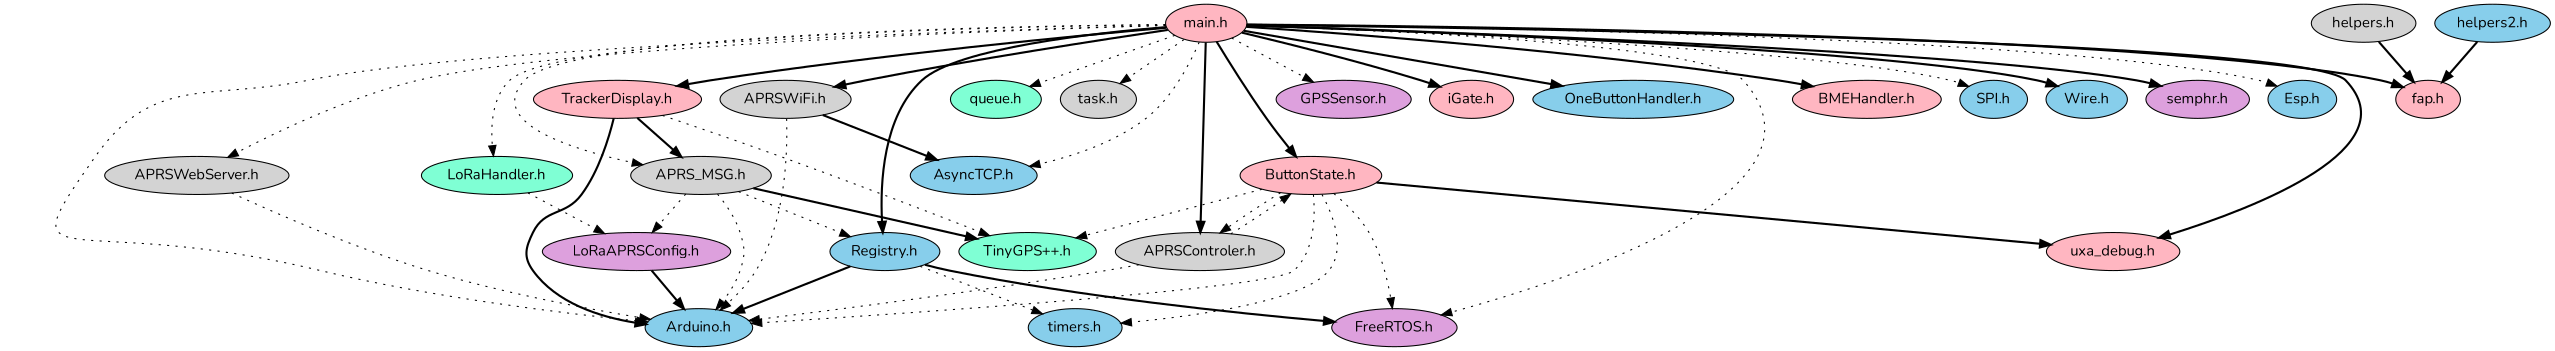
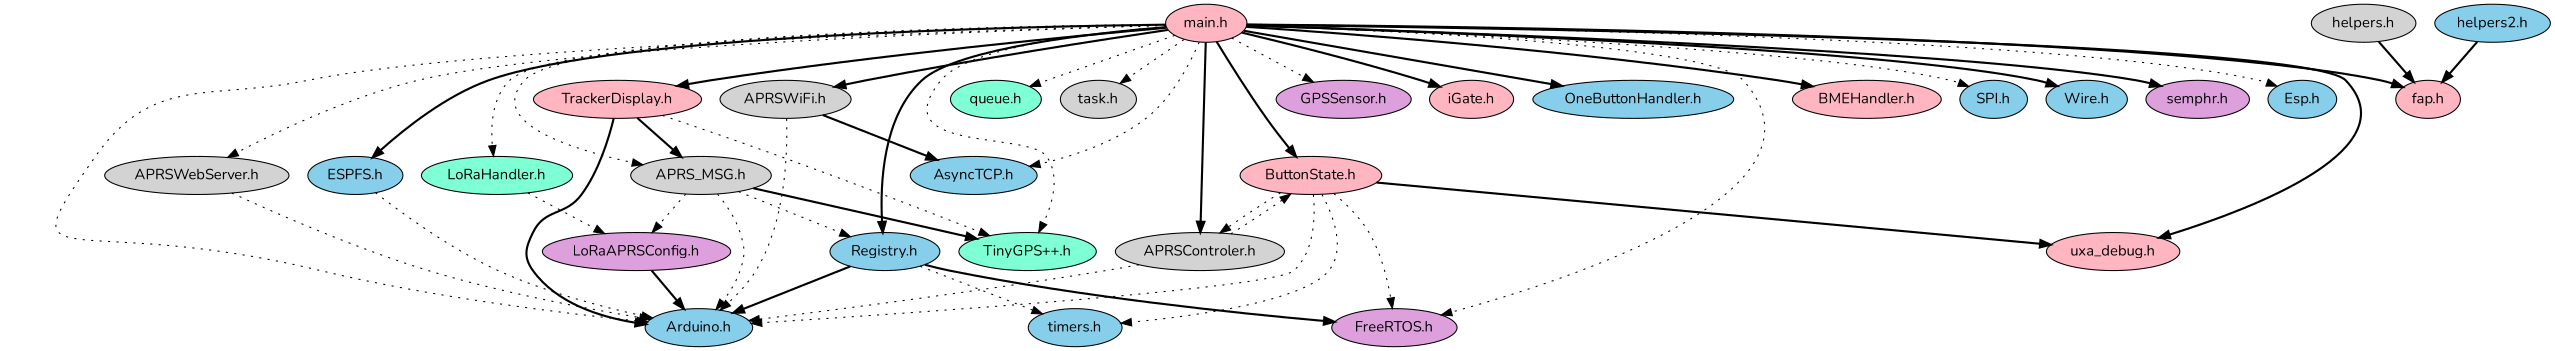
node "ESPFS.h": added
edge "ButtonState.h" -> "TinyGPS++.h": now "main.h" -> "TinyGPS++.h"
